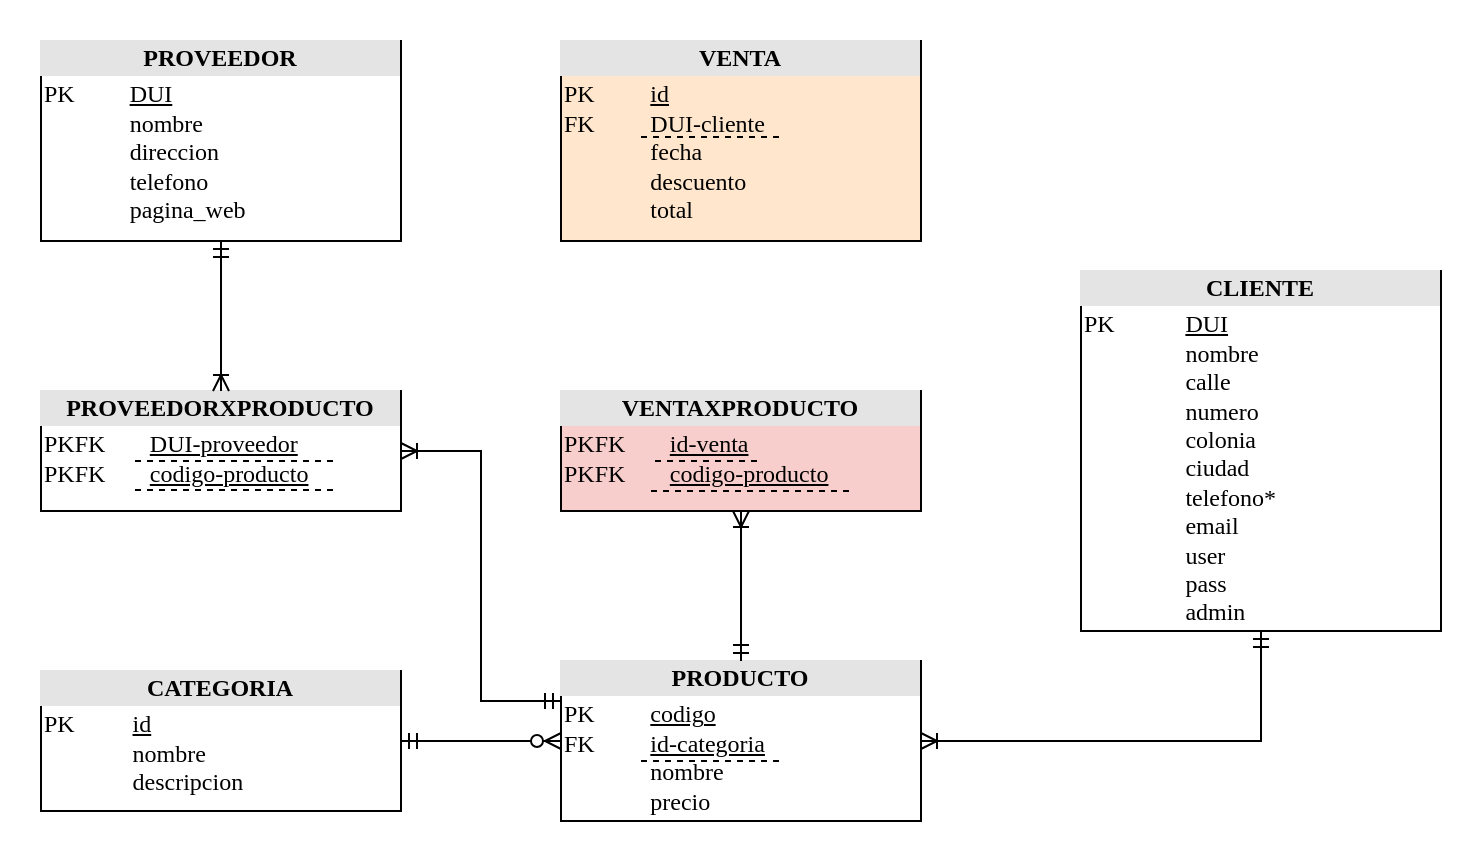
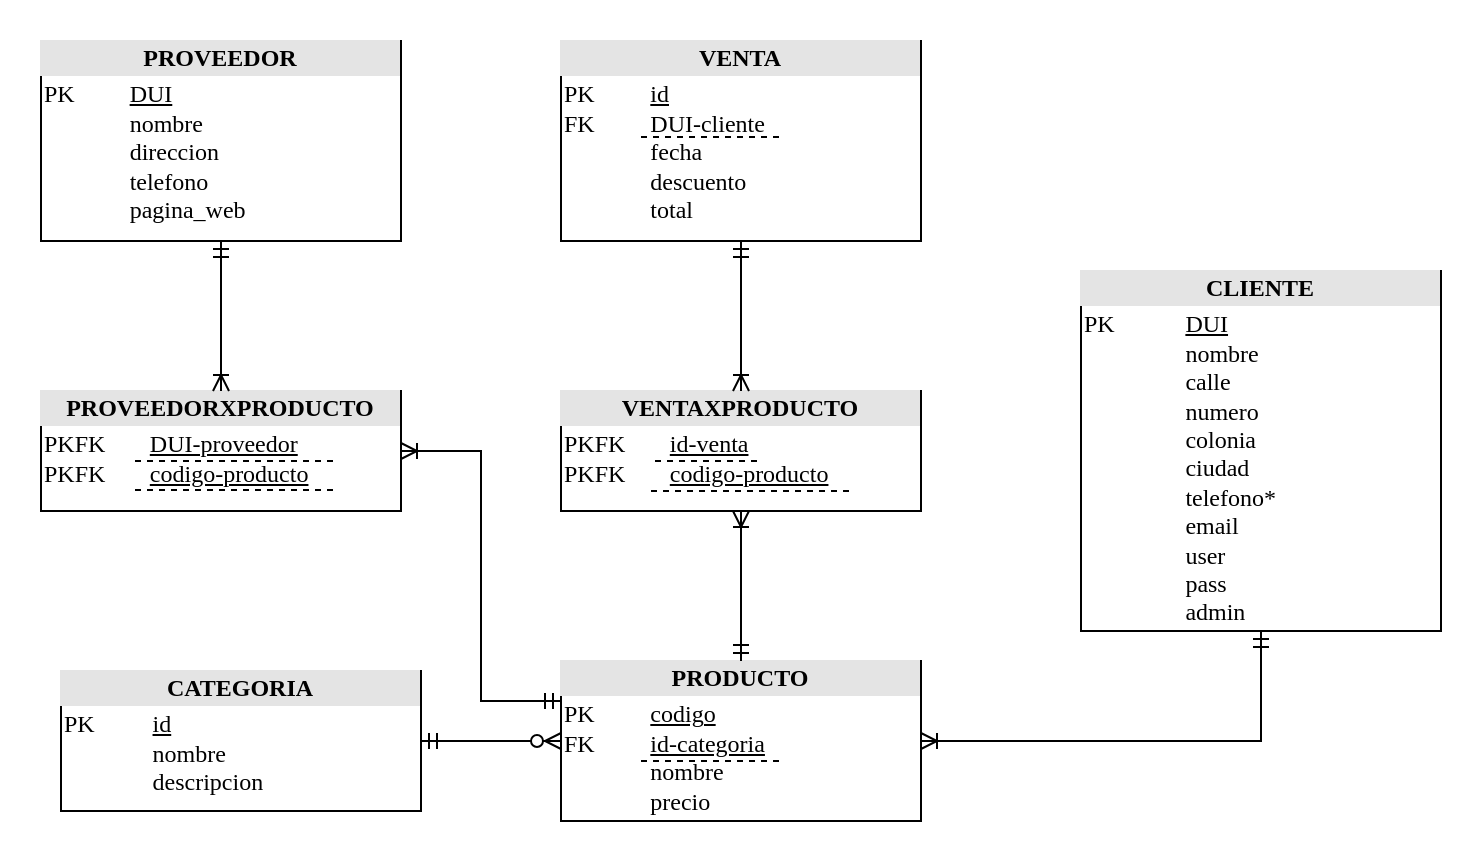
node "VENTA PK FK id DUI-cliente fecha descuento total": fillcolor #ffe6cc -> #ffffff
edge "VENTA PK FK id DUI-cliente fecha descuento total" -- "VENTAXPRODUCTO PKFK PKFK id-venta codigo-producto": added
node "VENTAXPRODUCTO PKFK PKFK id-venta codigo-producto": fillcolor #f8cecc -> #ffffff
node "CATEGORIA PK id nombre descripcion": moved (221, 741) -> (241, 741)
